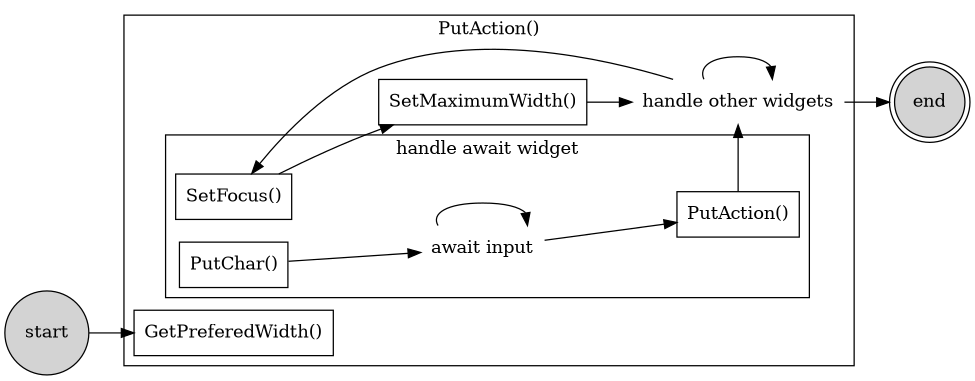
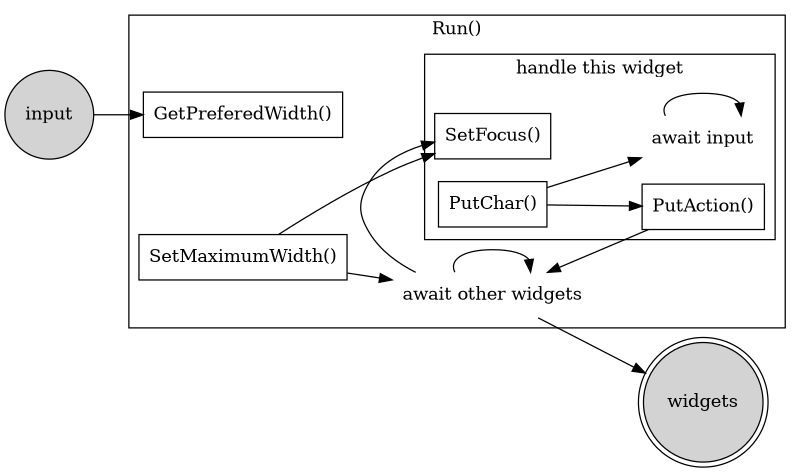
cluster "PutAction()": label "PutAction()" -> "Run()"
node "handle other widgets": label "handle other widgets" -> "await other widgets"
node "end": label "end" -> "widgets"
cluster "handle await widget": label "handle await widget" -> "handle this widget"
edge "SetFocus()" -> "SetMaximumWidth()": reversed
edge "await input" -> "PutAction()": now "PutChar()" -> "PutAction()"
node "start": label "start" -> "input"
